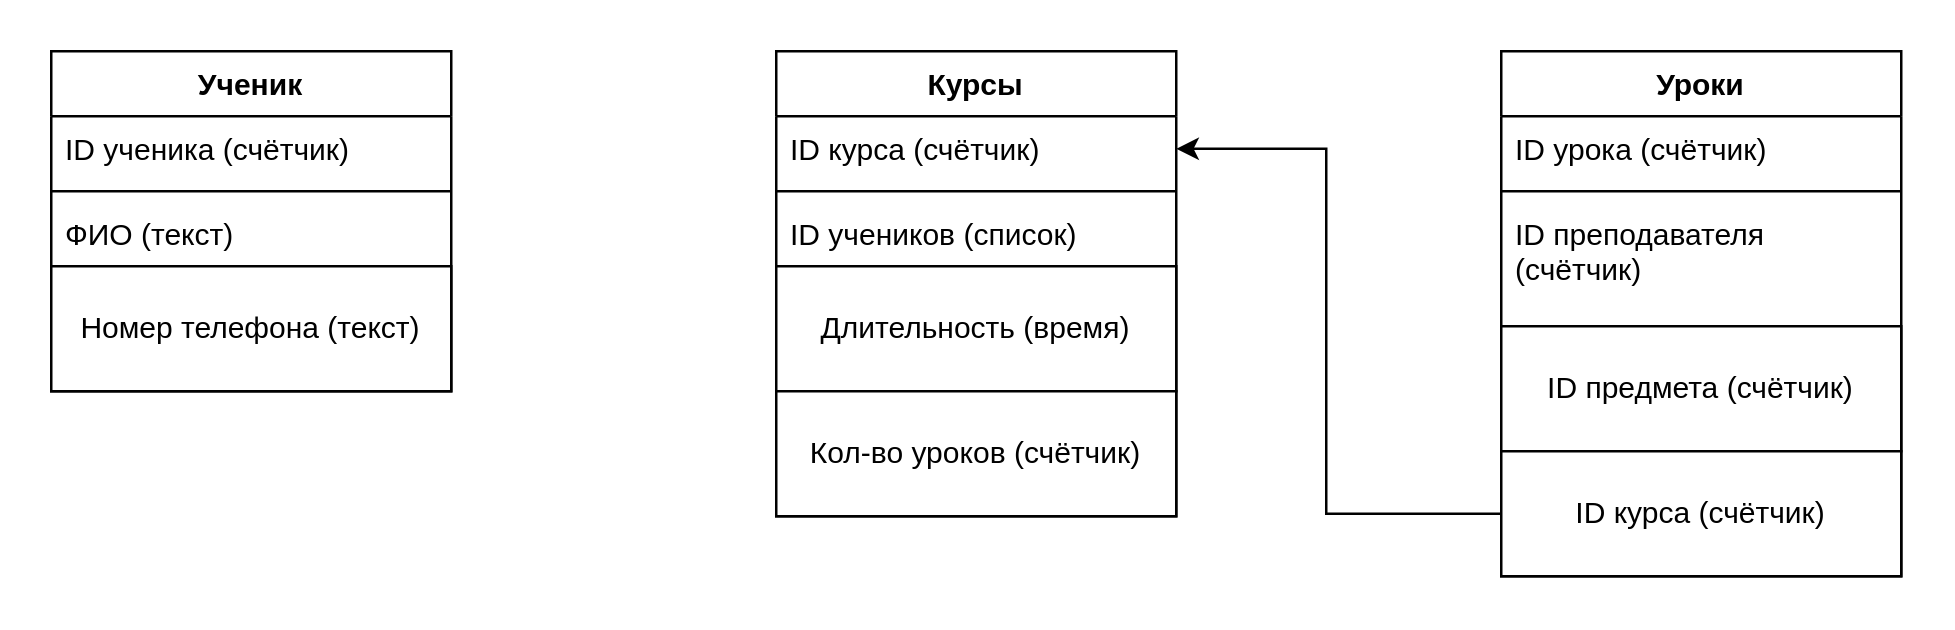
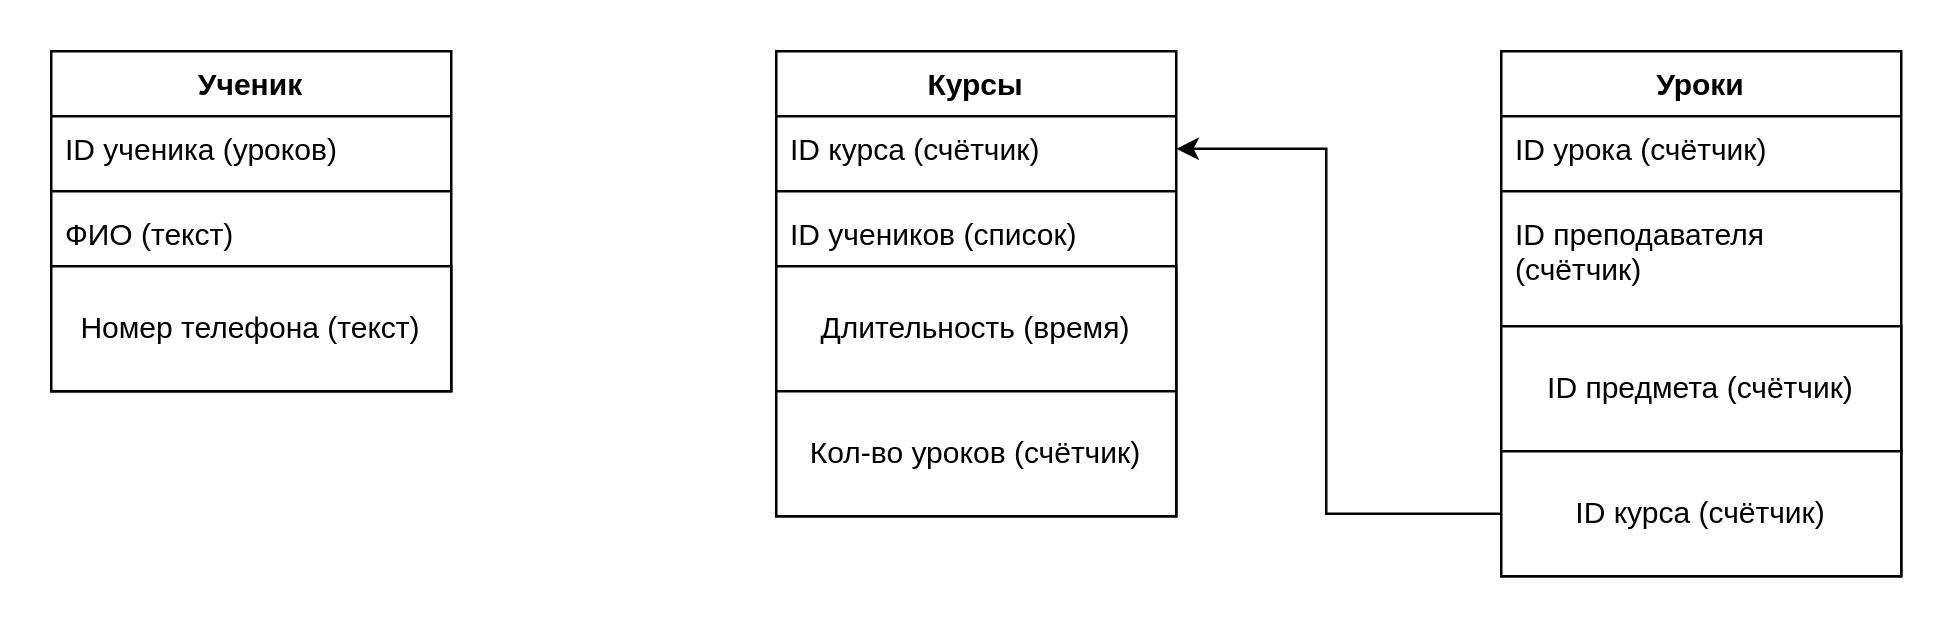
node "ID ученика (счётчик)": label "ID ученика (счётчик)" -> "ID ученика (уроков)"
